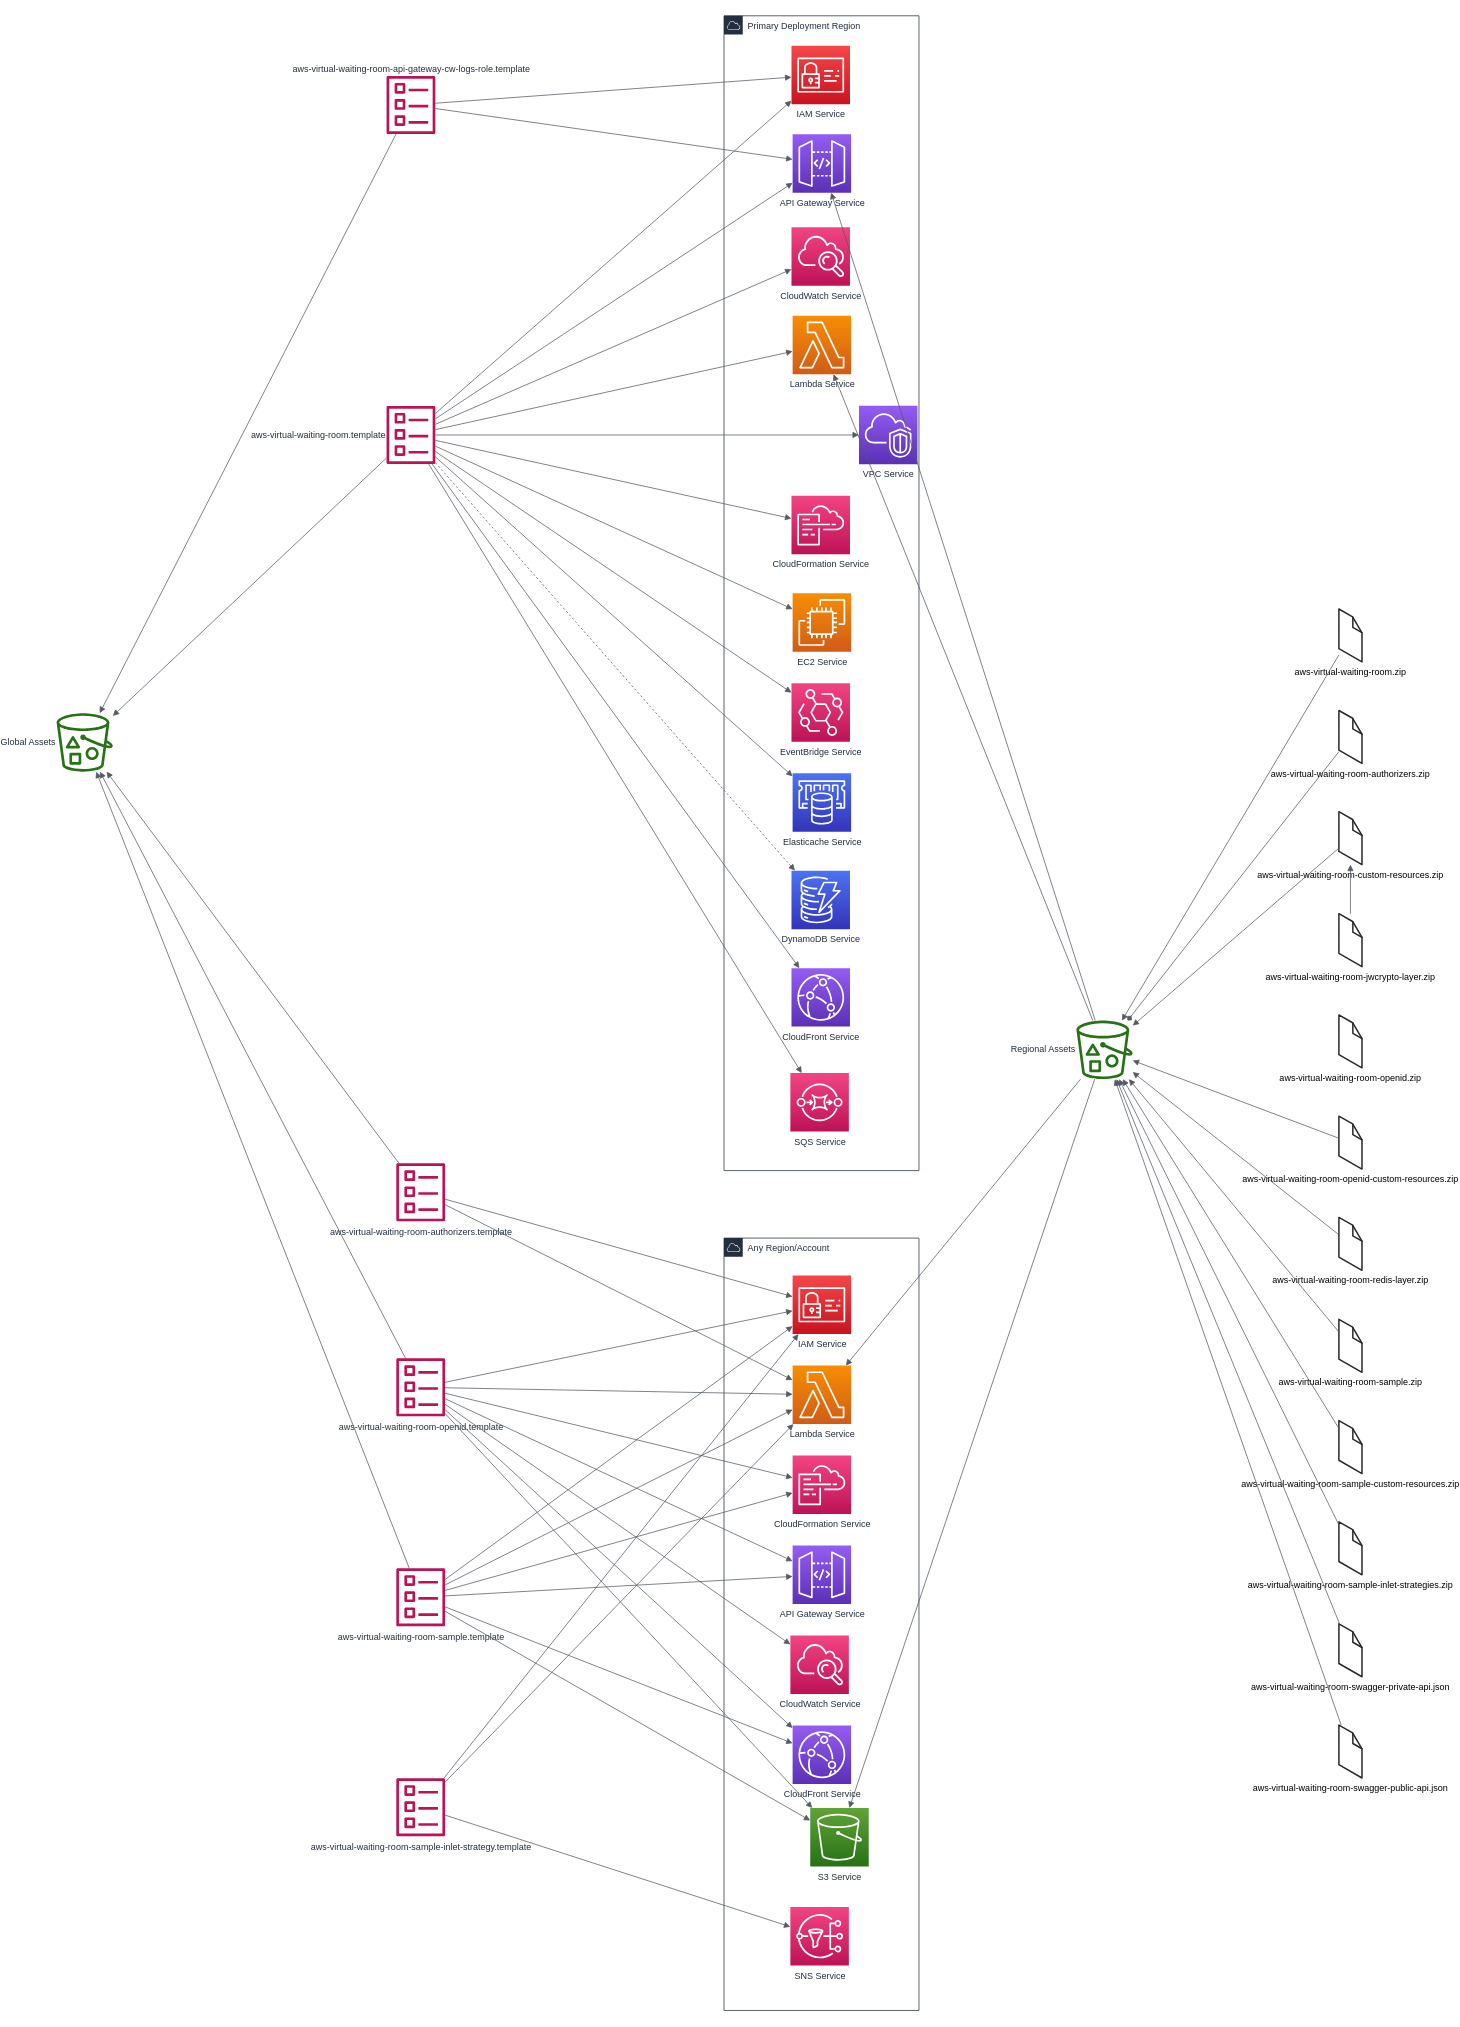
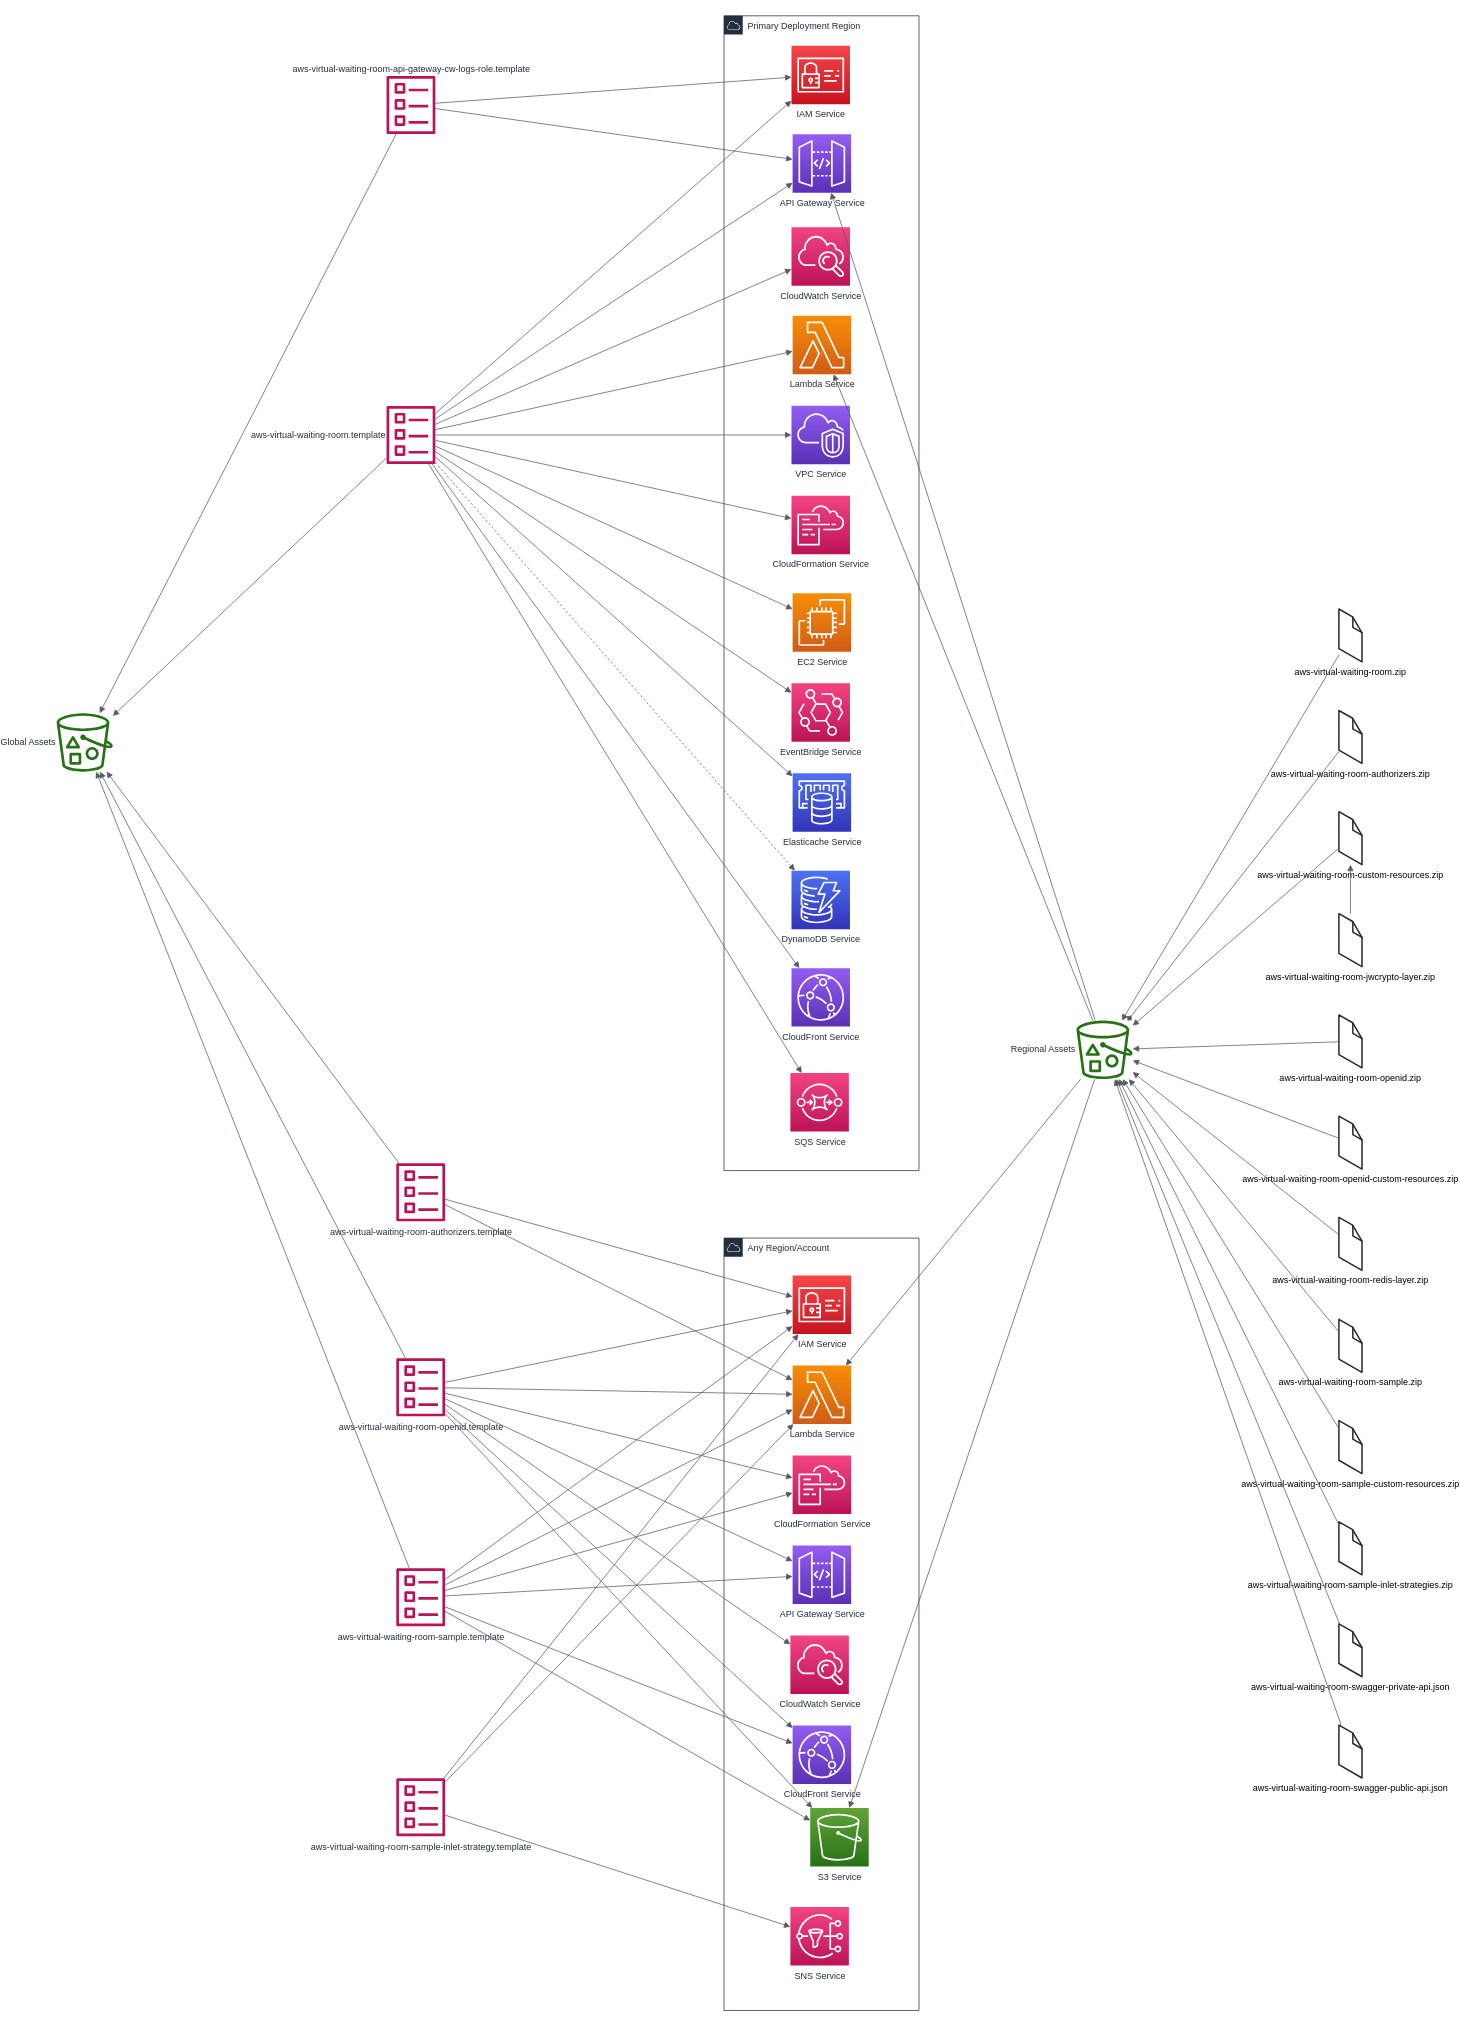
node "VPC Service": moved (888, 435) -> (821, 435)
edge "aws-virtual-waiting-room-openid.zip" -> "Regional Assets": added
